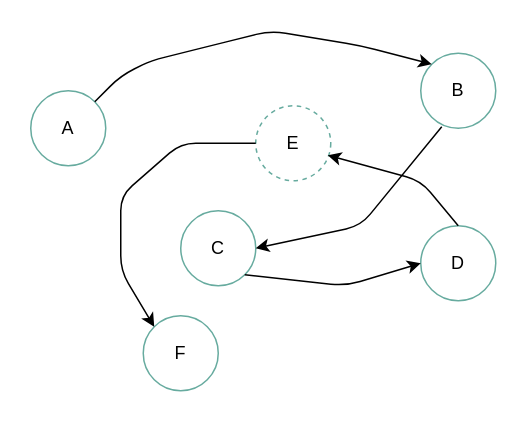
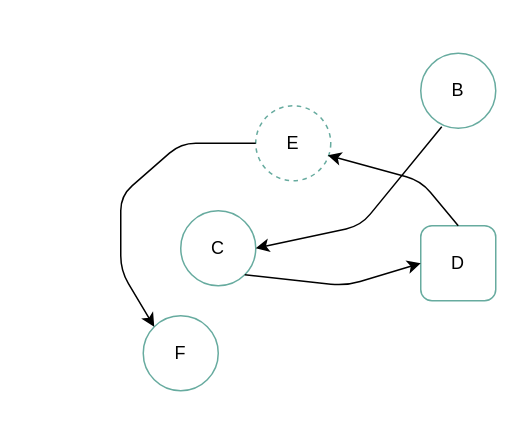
edge "A" -> "B": removed
node "A": removed
node "D": shape ellipse -> rounded rectangle
